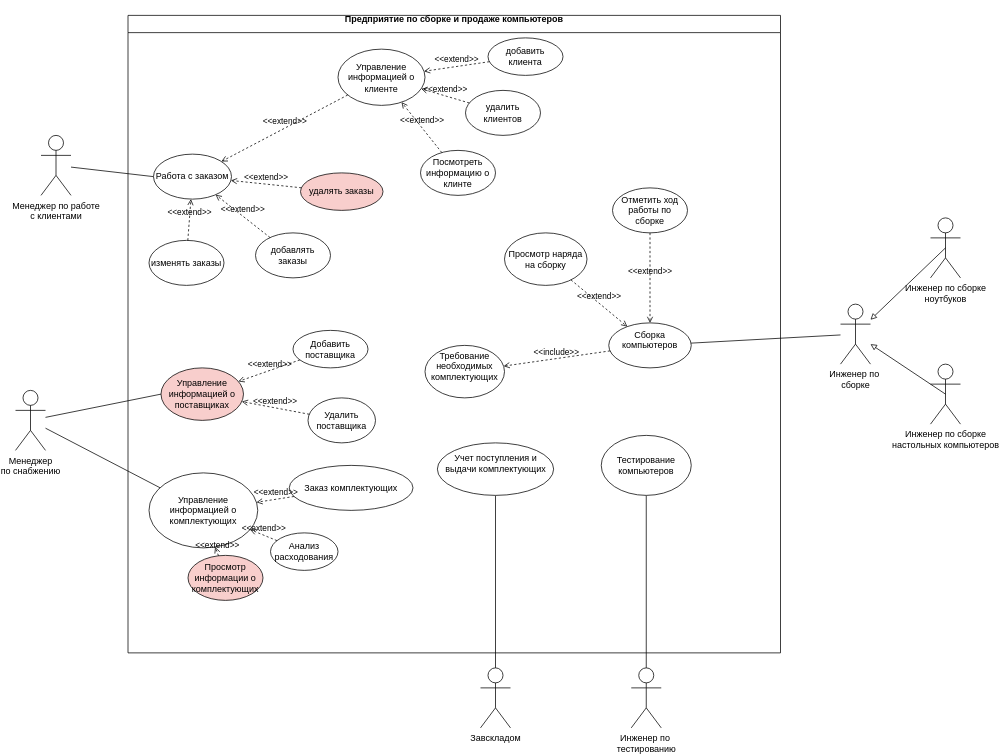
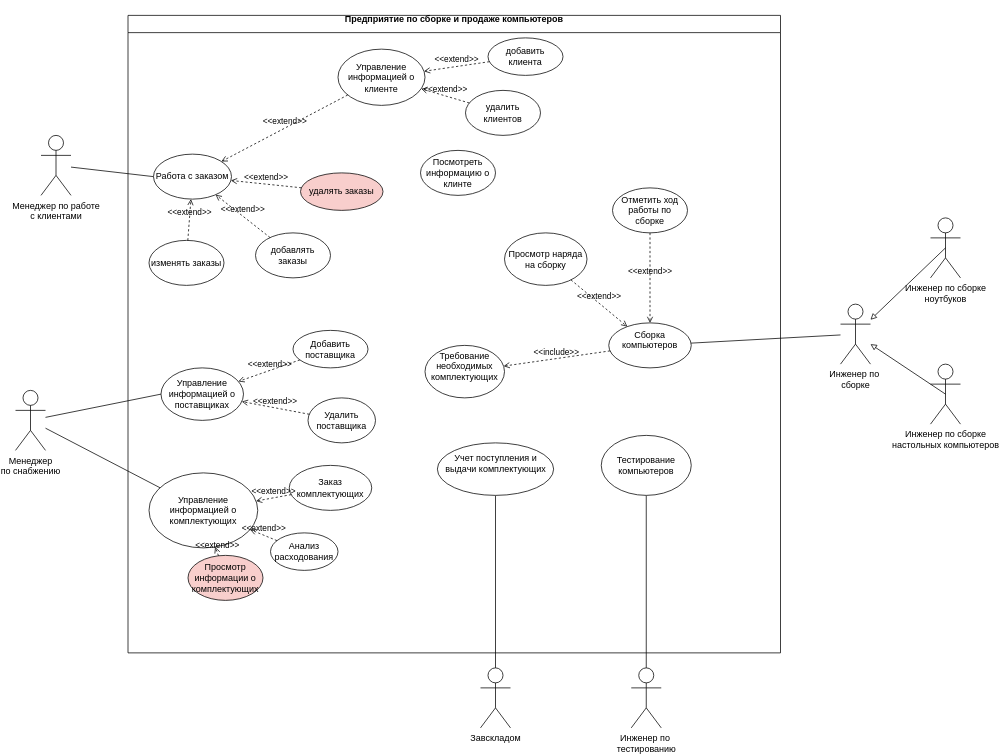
edge "Посмотреть информацию о клинте" -> "Управление информацией о клиенте": removed, label "<<extend>>"
node "Управление информацией о поставщиках": fillcolor #f8cecc -> #ffffff
node "Заказ комплектующих": size 124x45 -> 83x45
